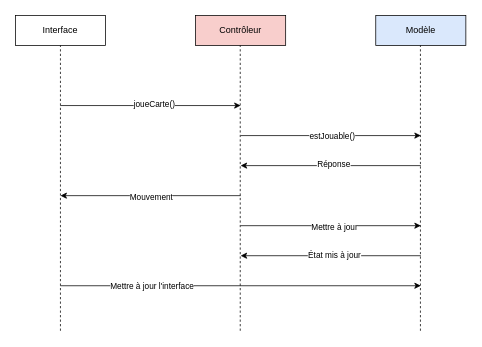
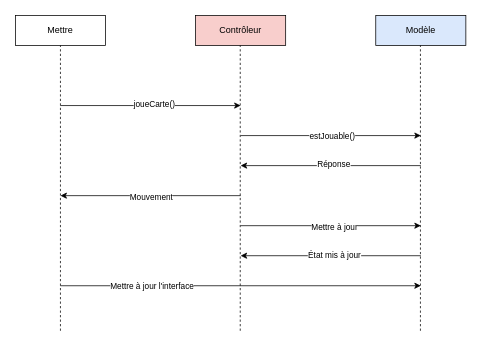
node "Interface": label "Interface" -> "Mettre"
